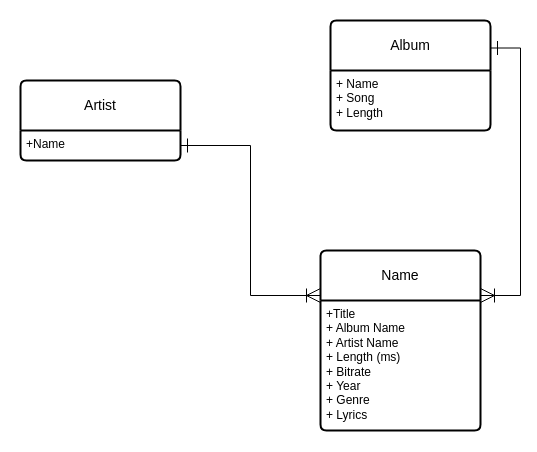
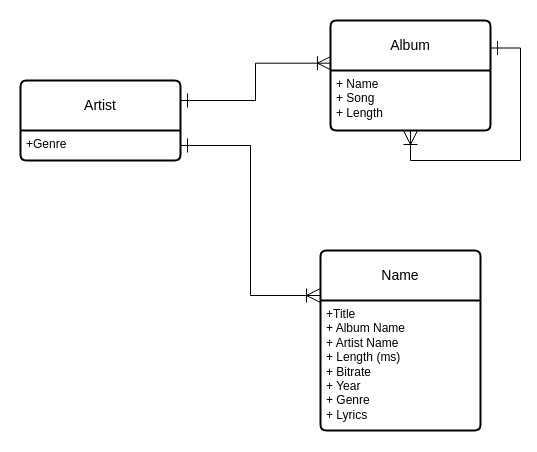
edge "Album" -- "Artist": added
node "+Name": label "+Name" -> "+Genre"
edge "Album" -- "Name": now "Album" -- "+ Name + Song + Length"
